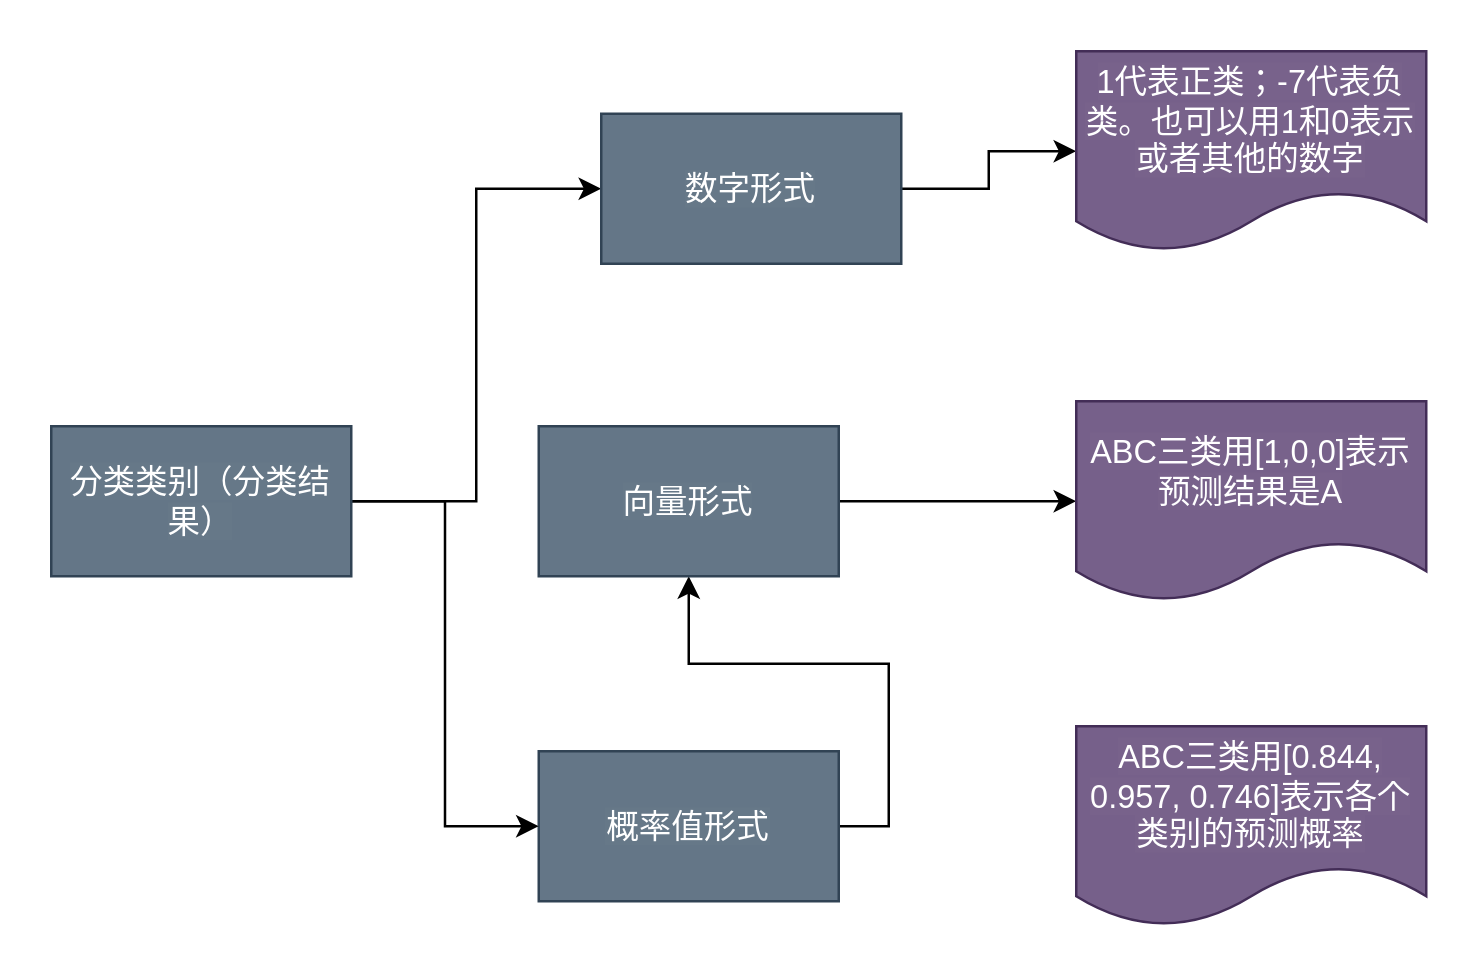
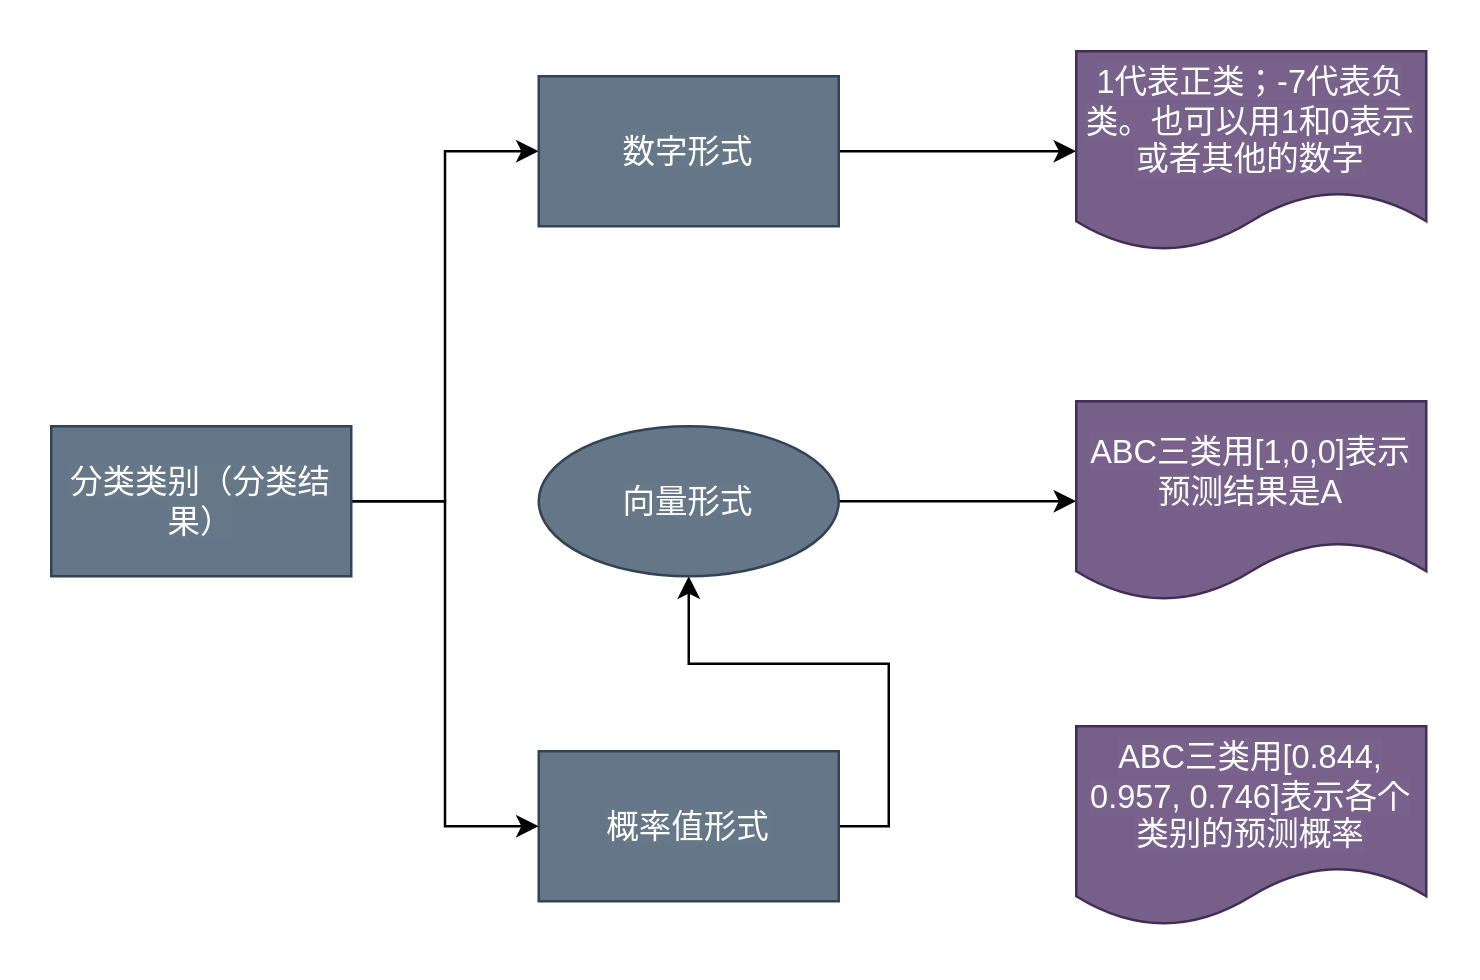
node "数字形式": moved (751, 189) -> (689, 151)
node "向量形式": shape rectangle -> ellipse
